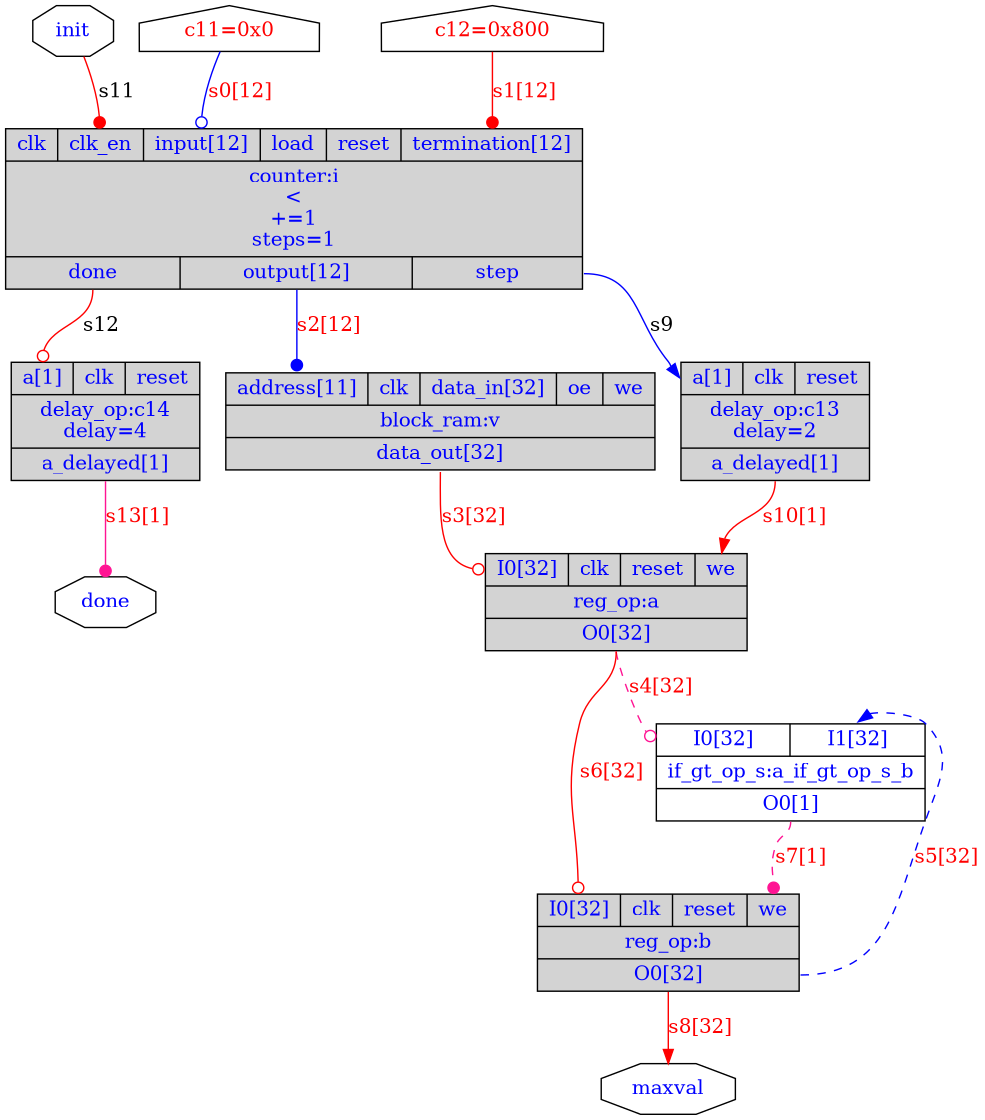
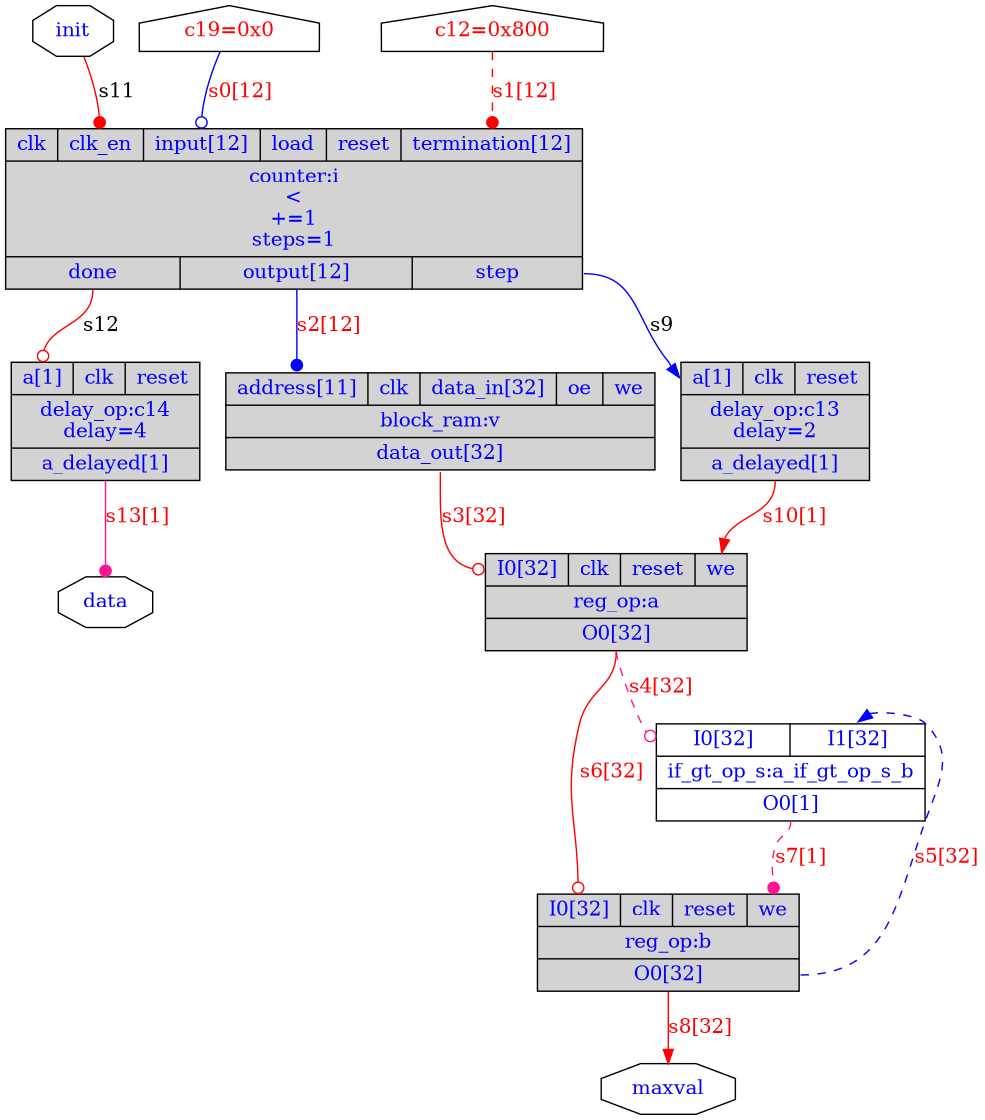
node "c11=0x0": label "c11=0x0" -> "c19=0x0"
edge "c12=0x800" -> "clk": style solid -> dashed
node "done": label "done" -> "data"
